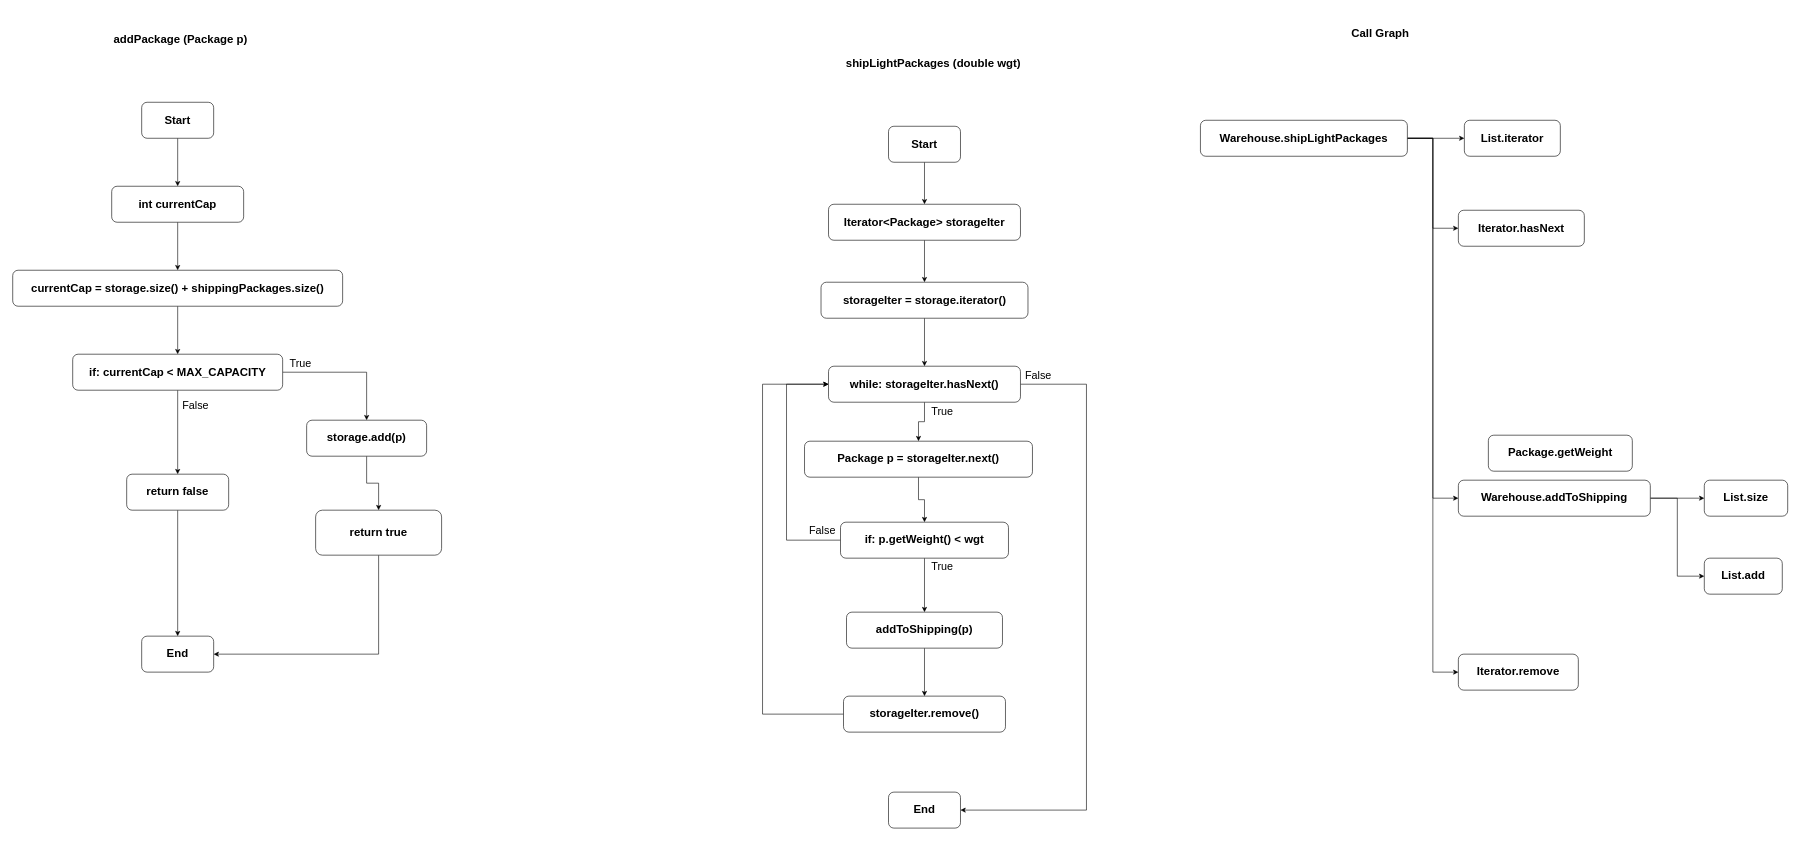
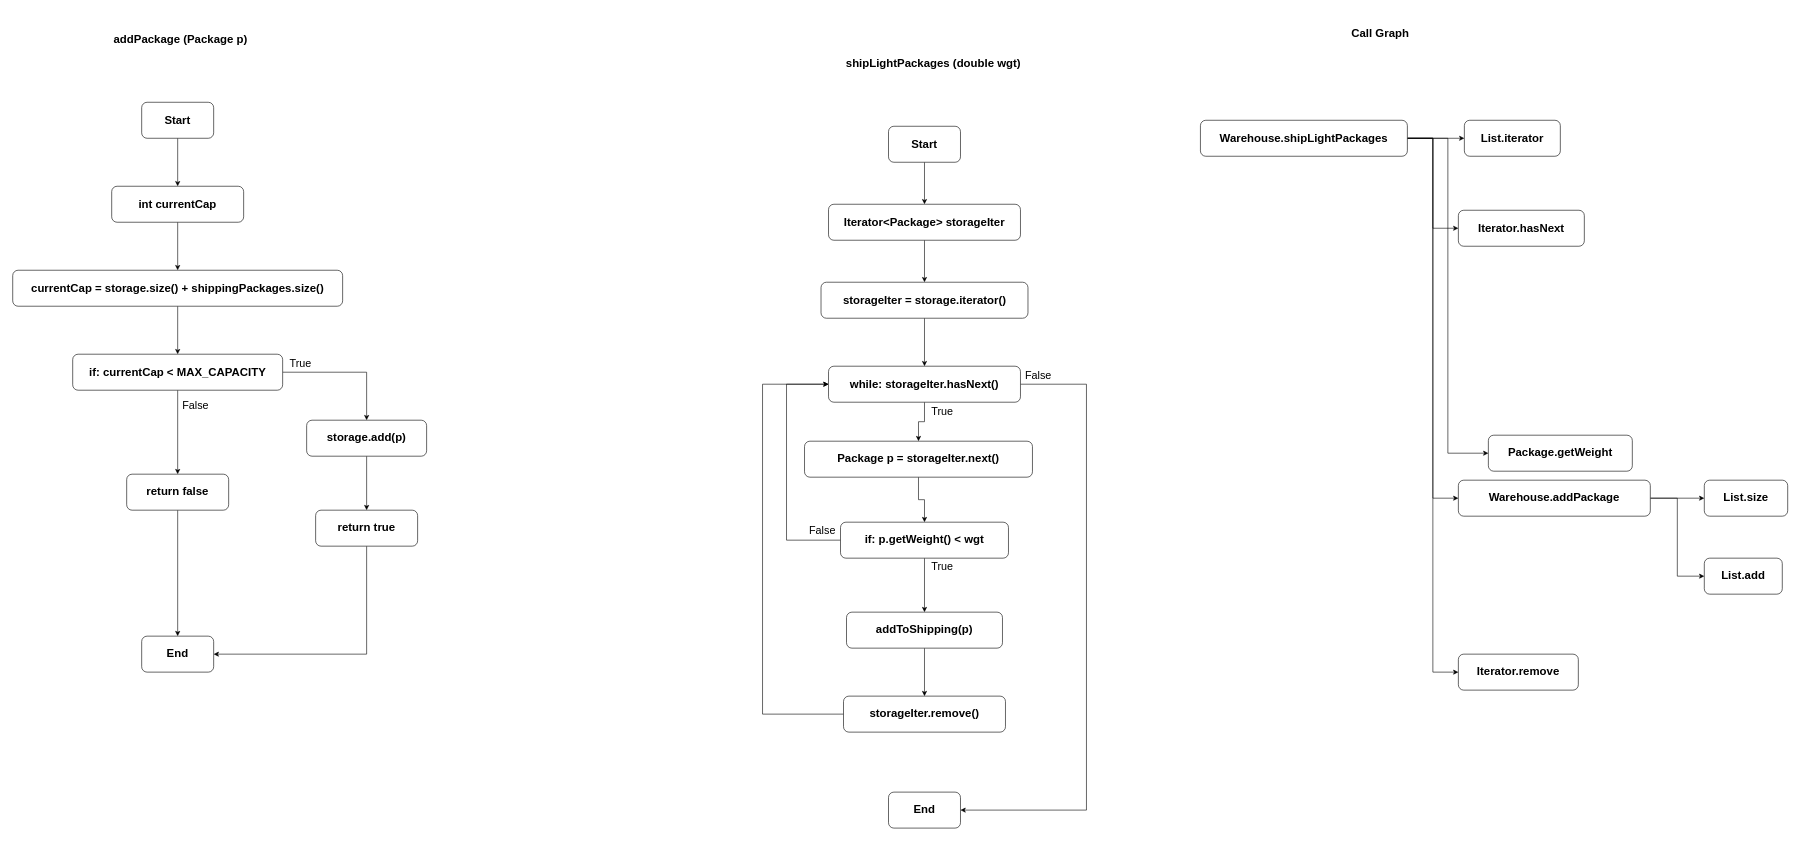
edge "Warehouse.shipLightPackages" -> "Package.getWeight": added
node "Warehouse.addToShipping": label "Warehouse.addToShipping" -> "Warehouse.addPackage"
node "return true": size 126x45 -> 102x36
